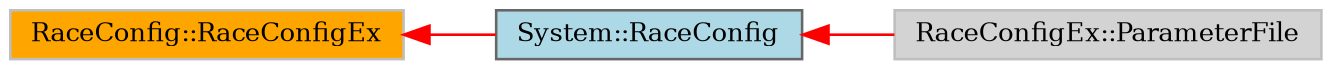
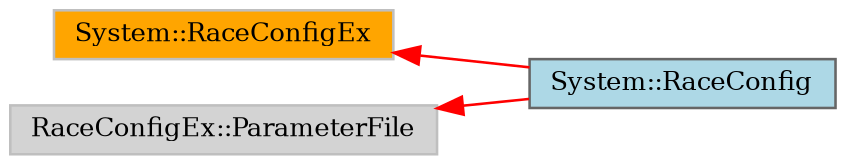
node "RaceConfig::RaceConfigEx": label "RaceConfig::RaceConfigEx" -> "System::RaceConfigEx"
edge "RaceConfigEx::ParameterFile" -> "System::RaceConfig": reversed
